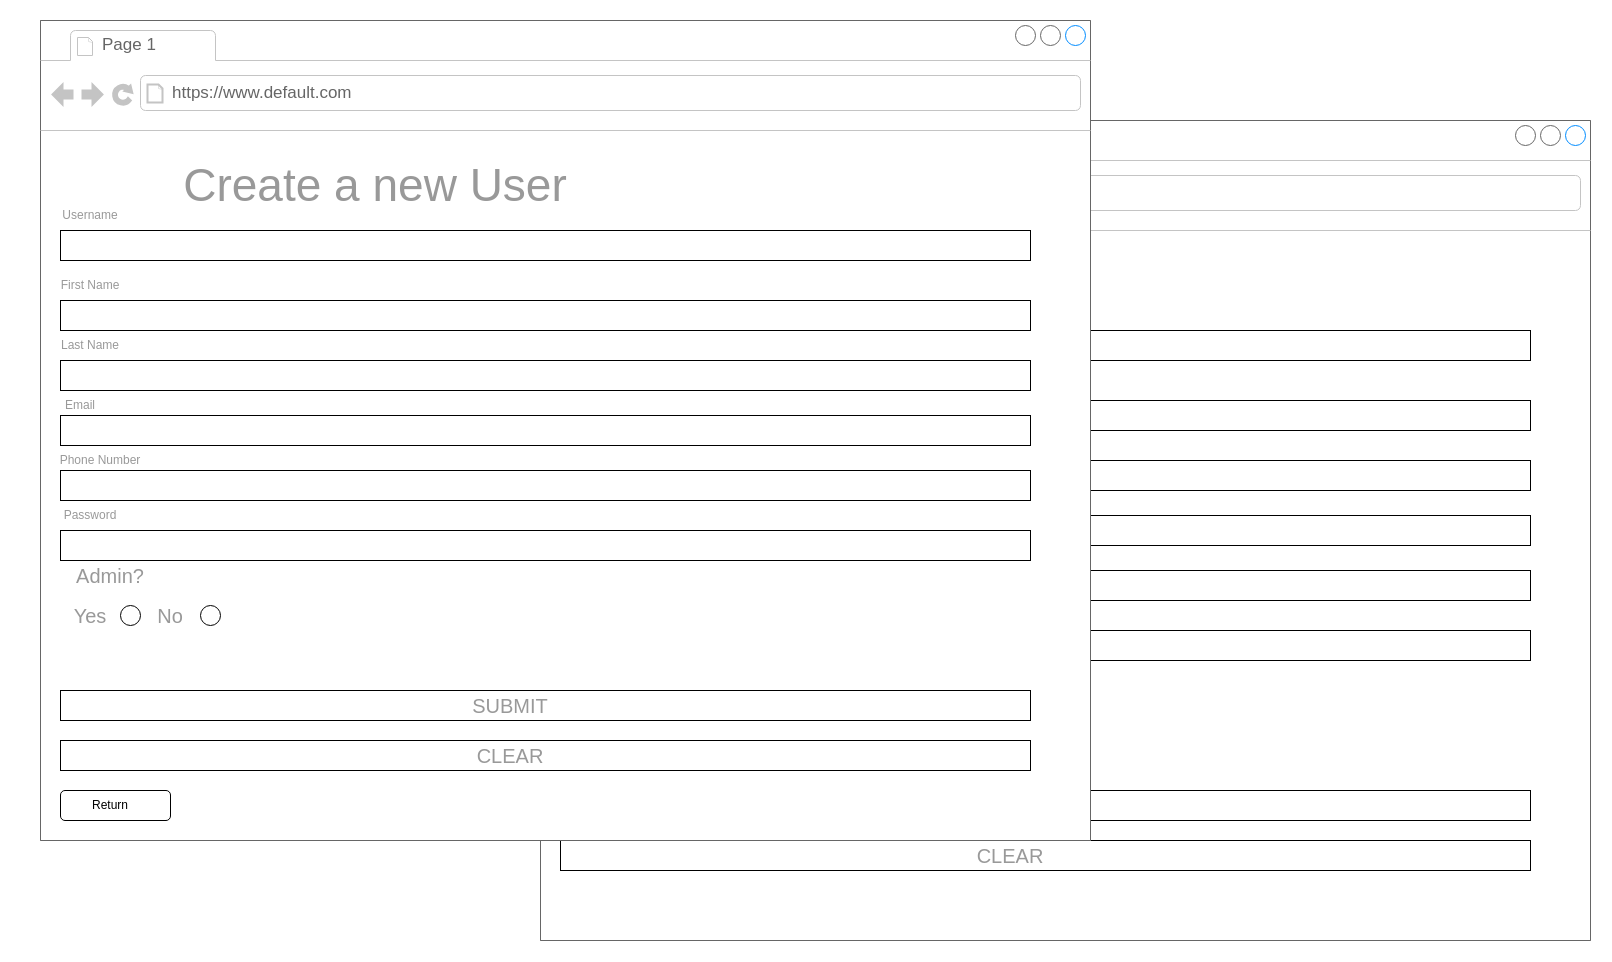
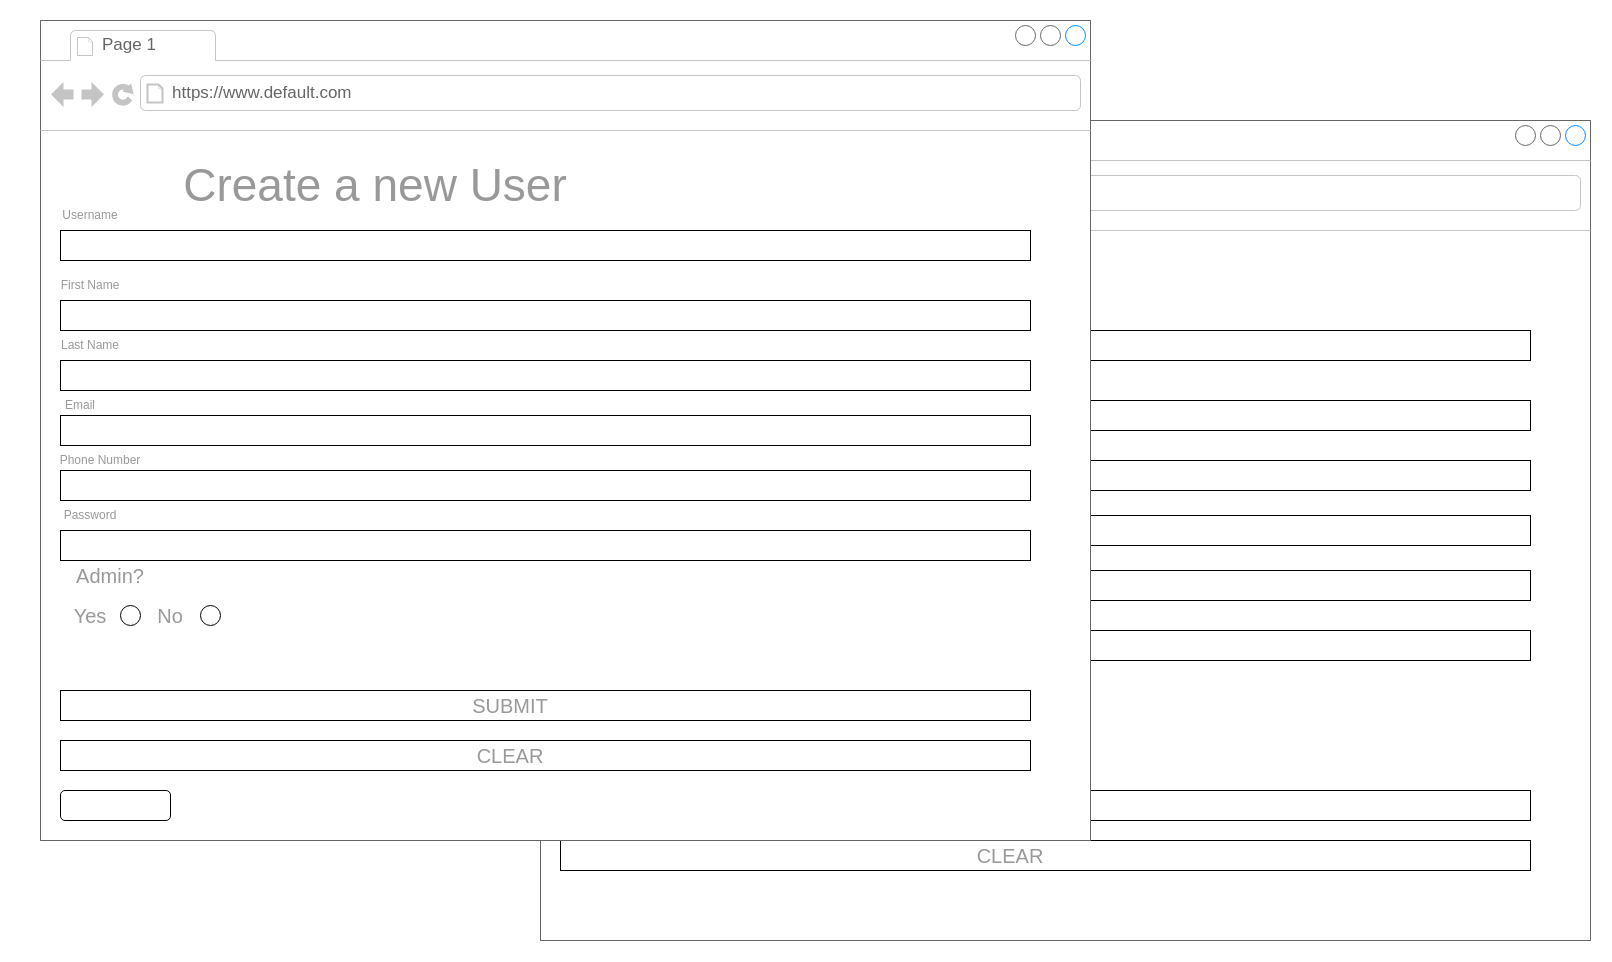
node "Return": removed
